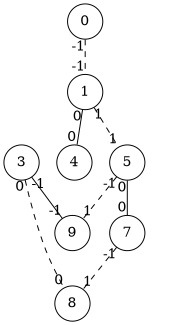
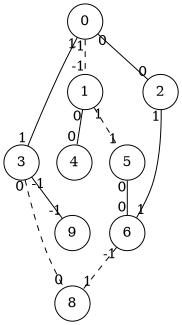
edge "0" -- "3": added
node "2": added
edge "5" -- "9": removed
node "7": label "7" -> "6"
